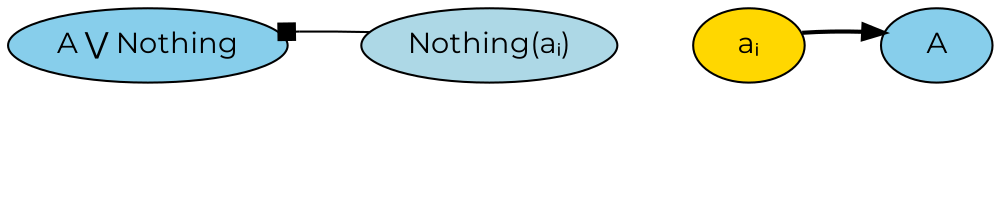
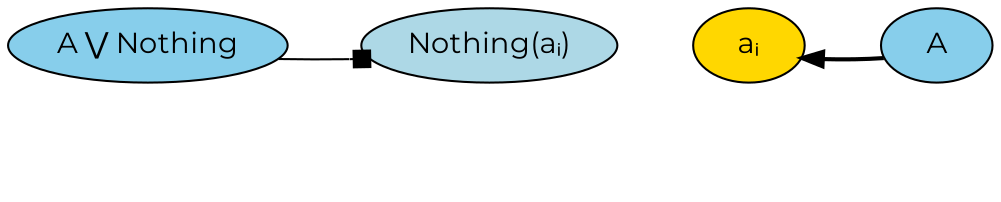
edge "Nothing(aᵢ)" -> "A ⋁ Nothing": reversed
edge "aᵢ" -> "A": reversed
